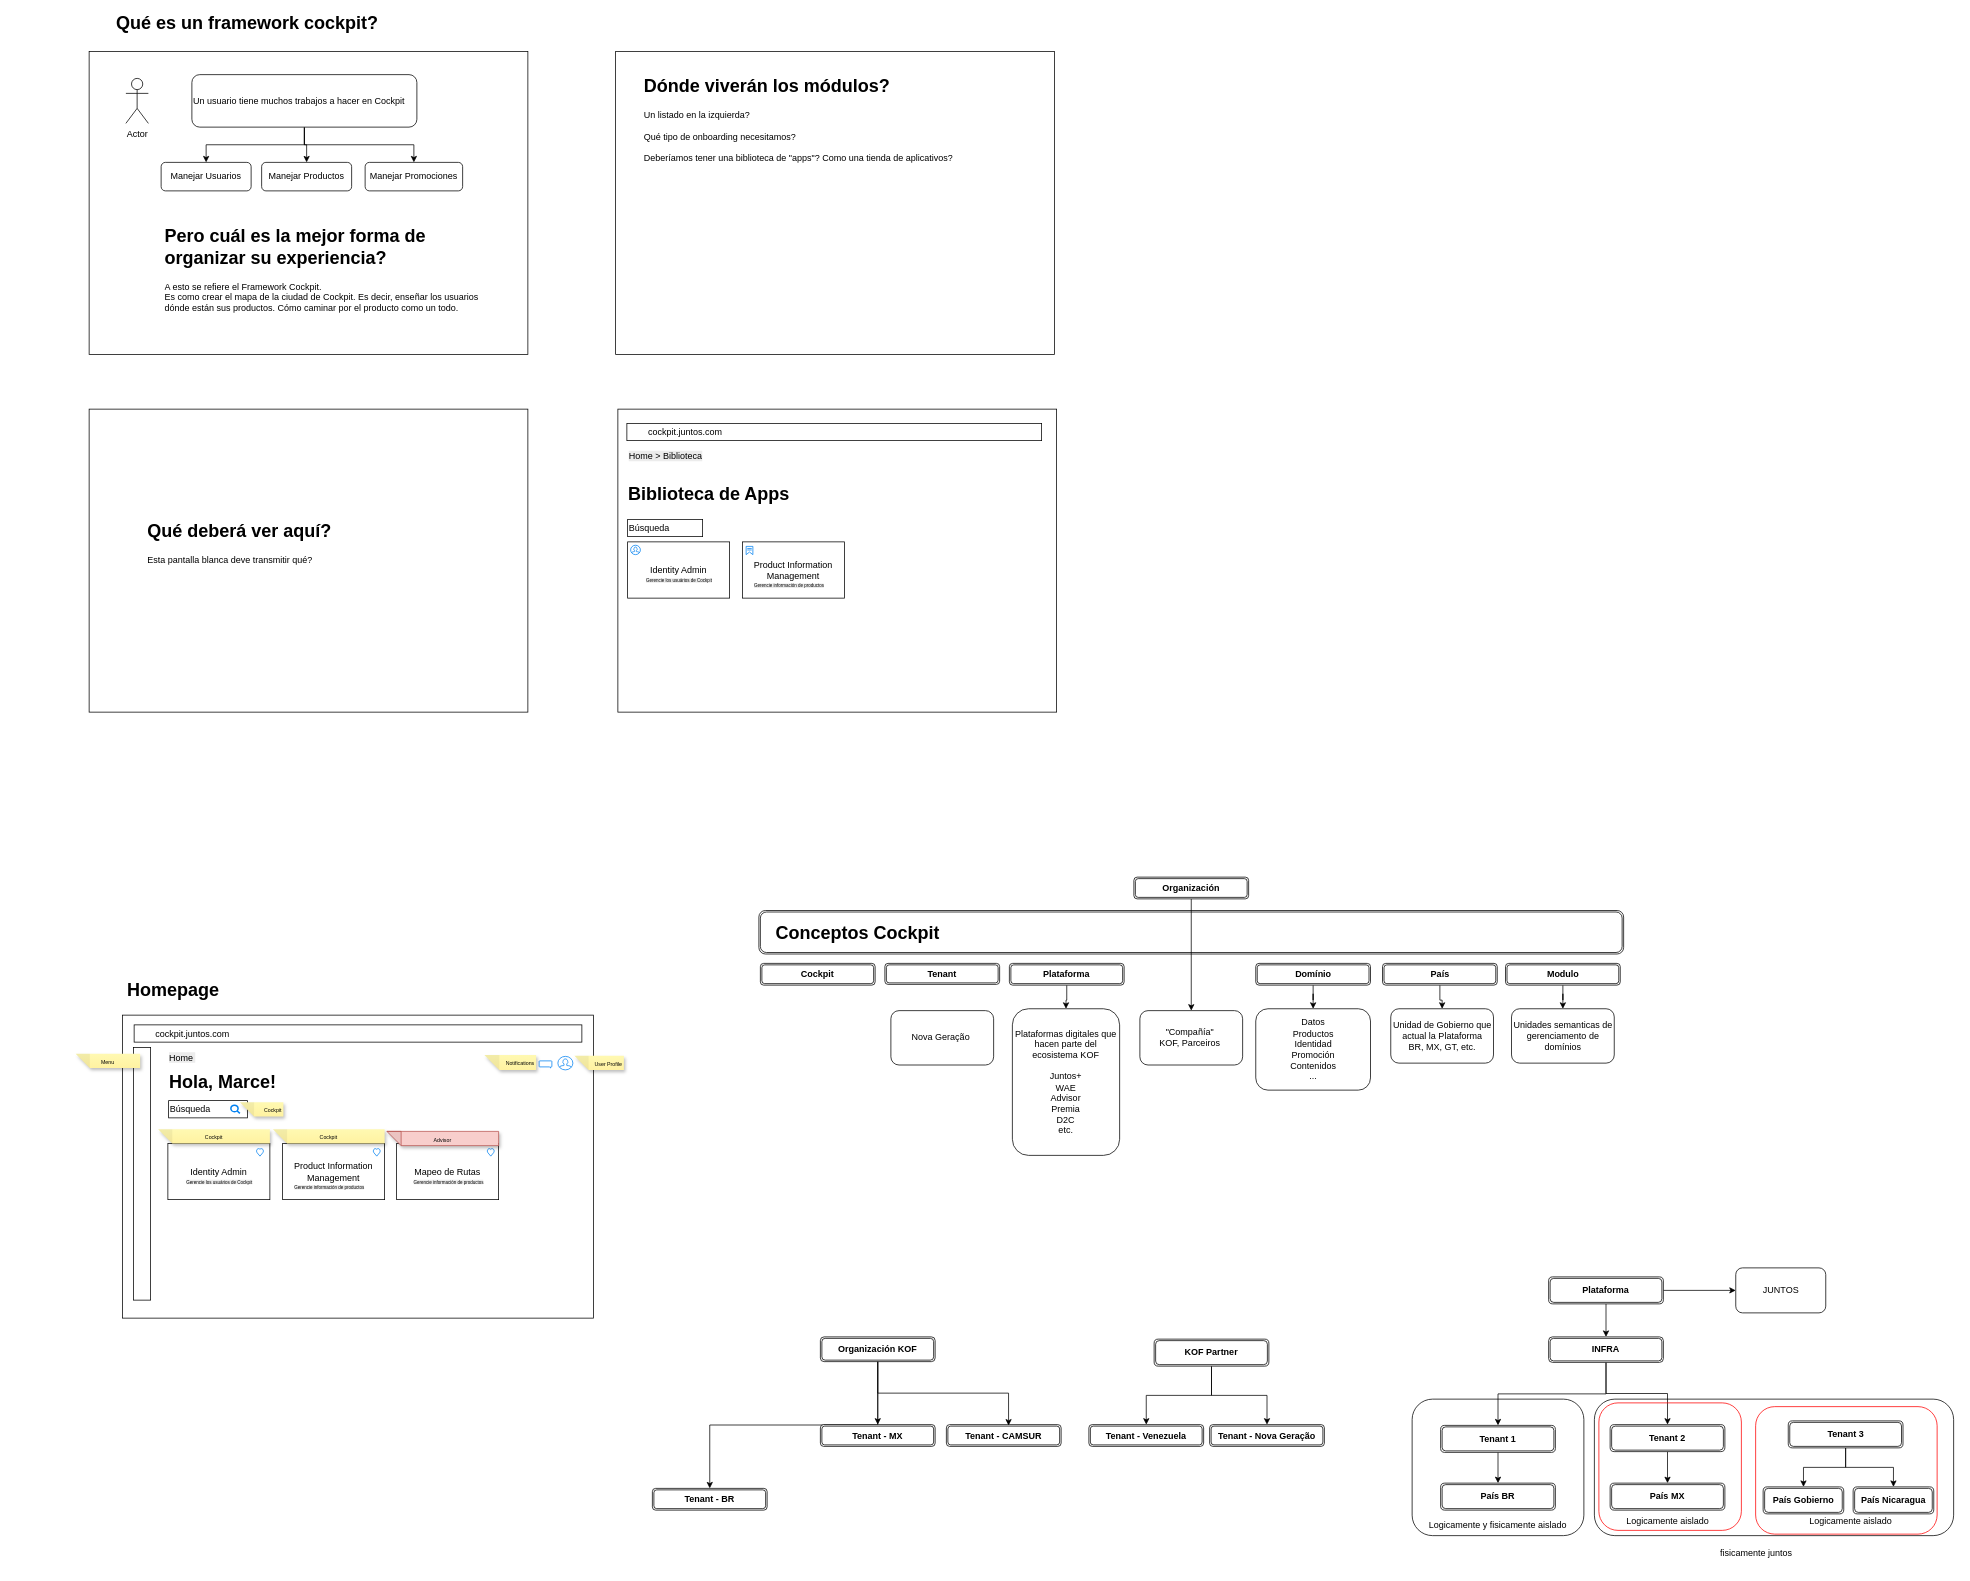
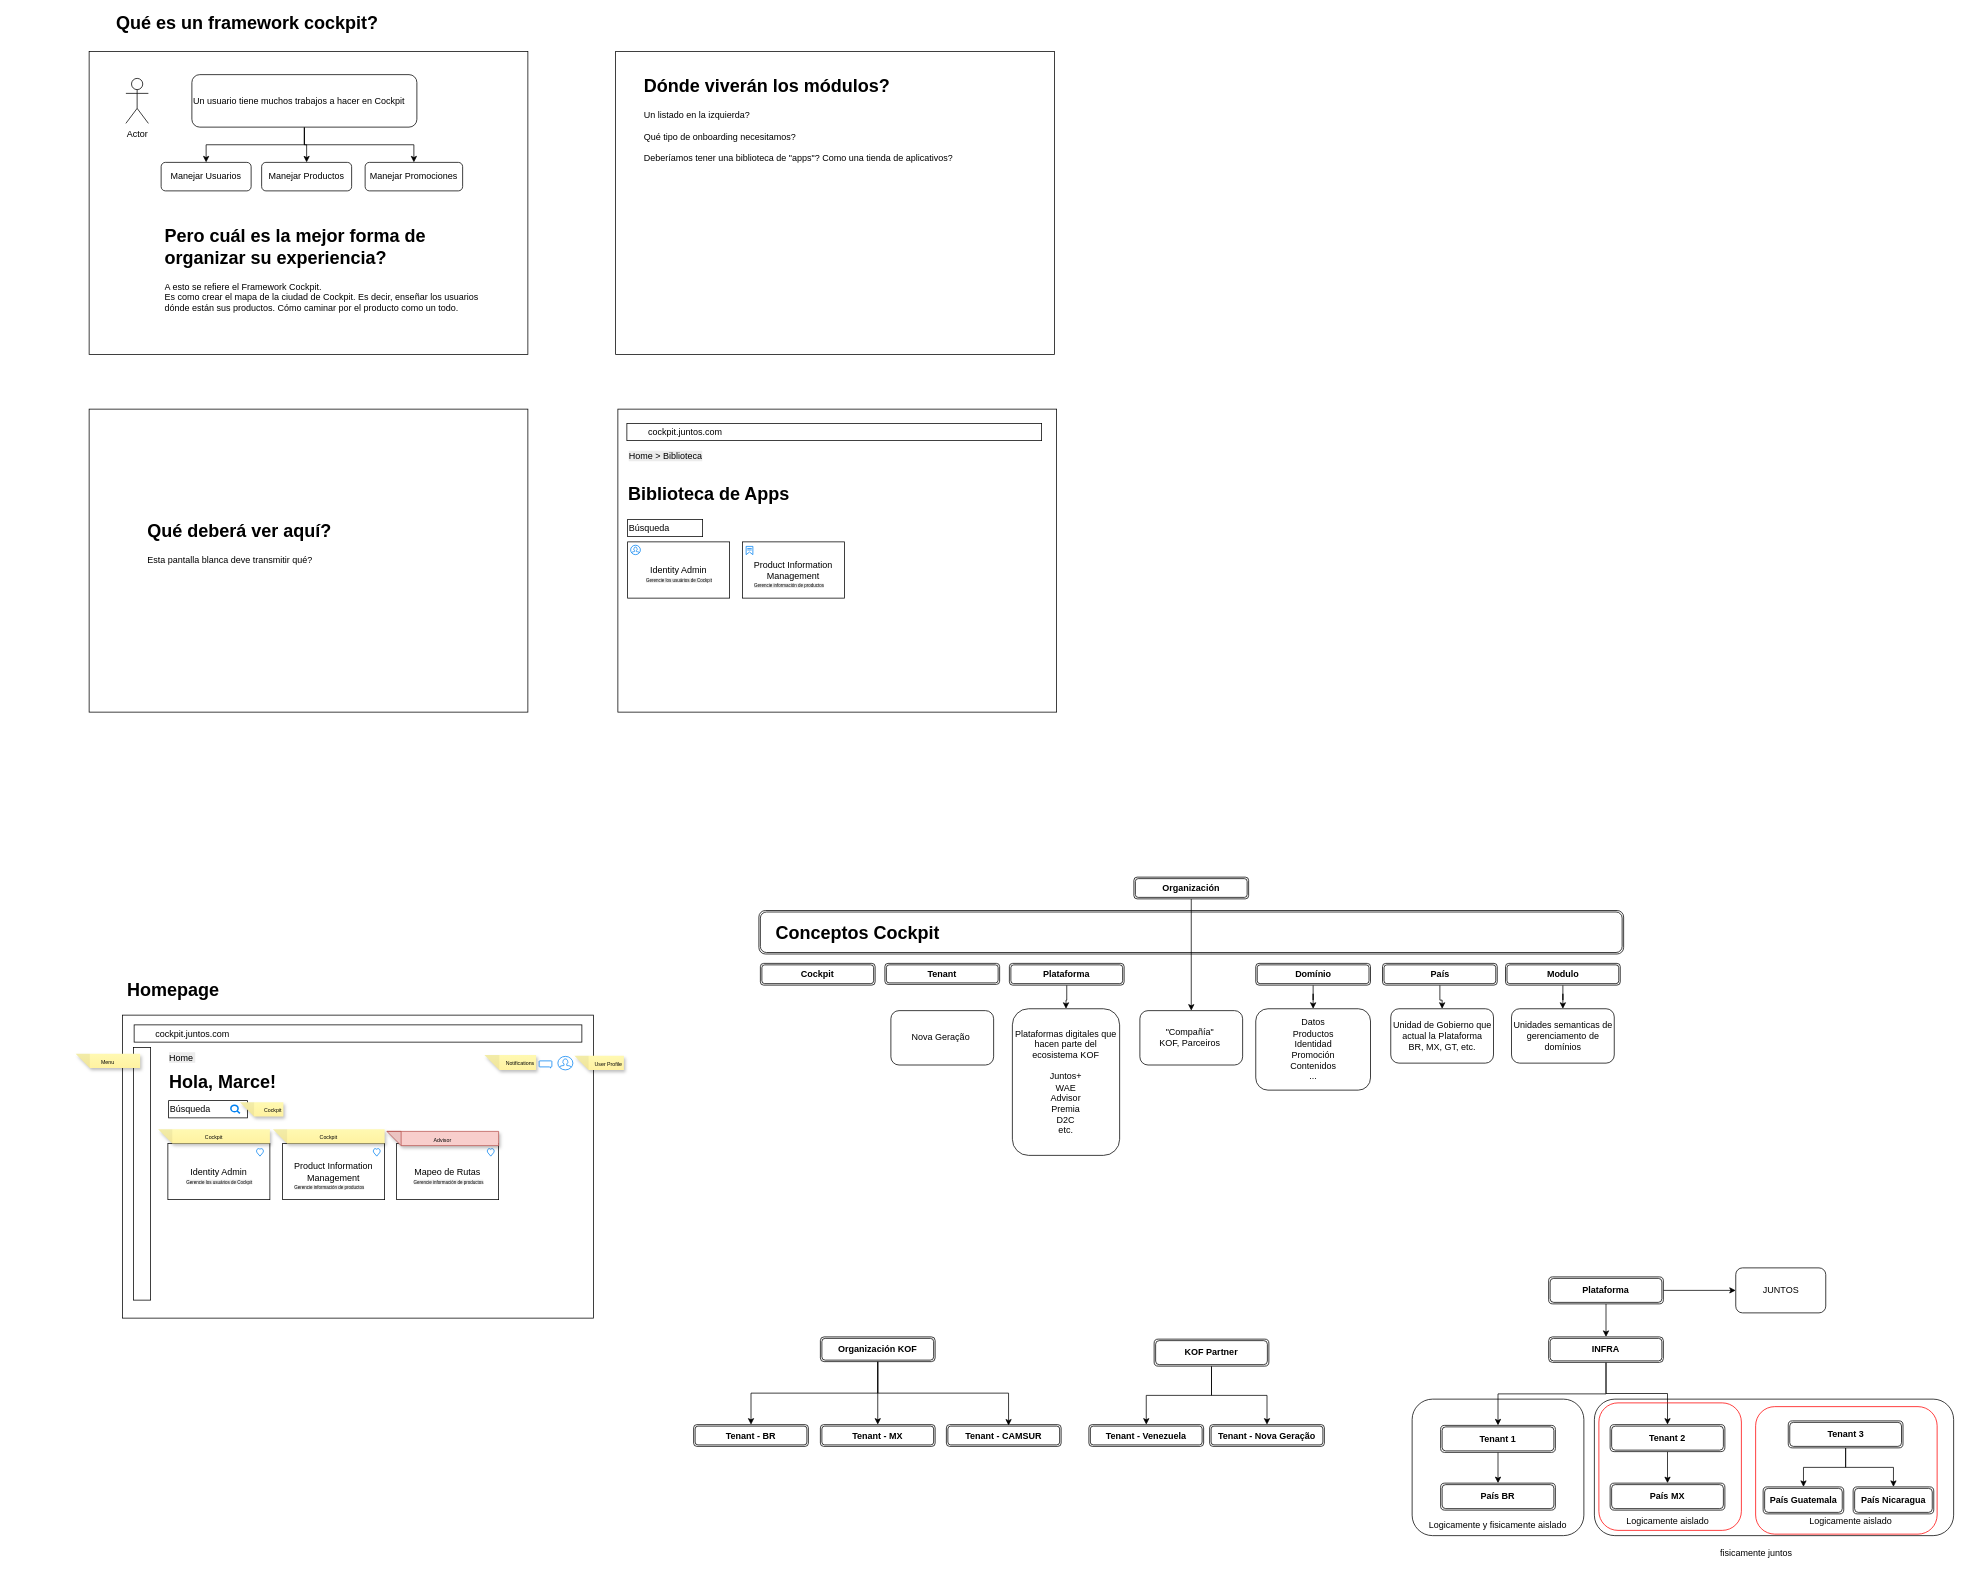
node "Tenant - BR": moved (710, 1499) -> (751, 1436)
node "País Gobierno": label "País Gobierno" -> "País Guatemala"
